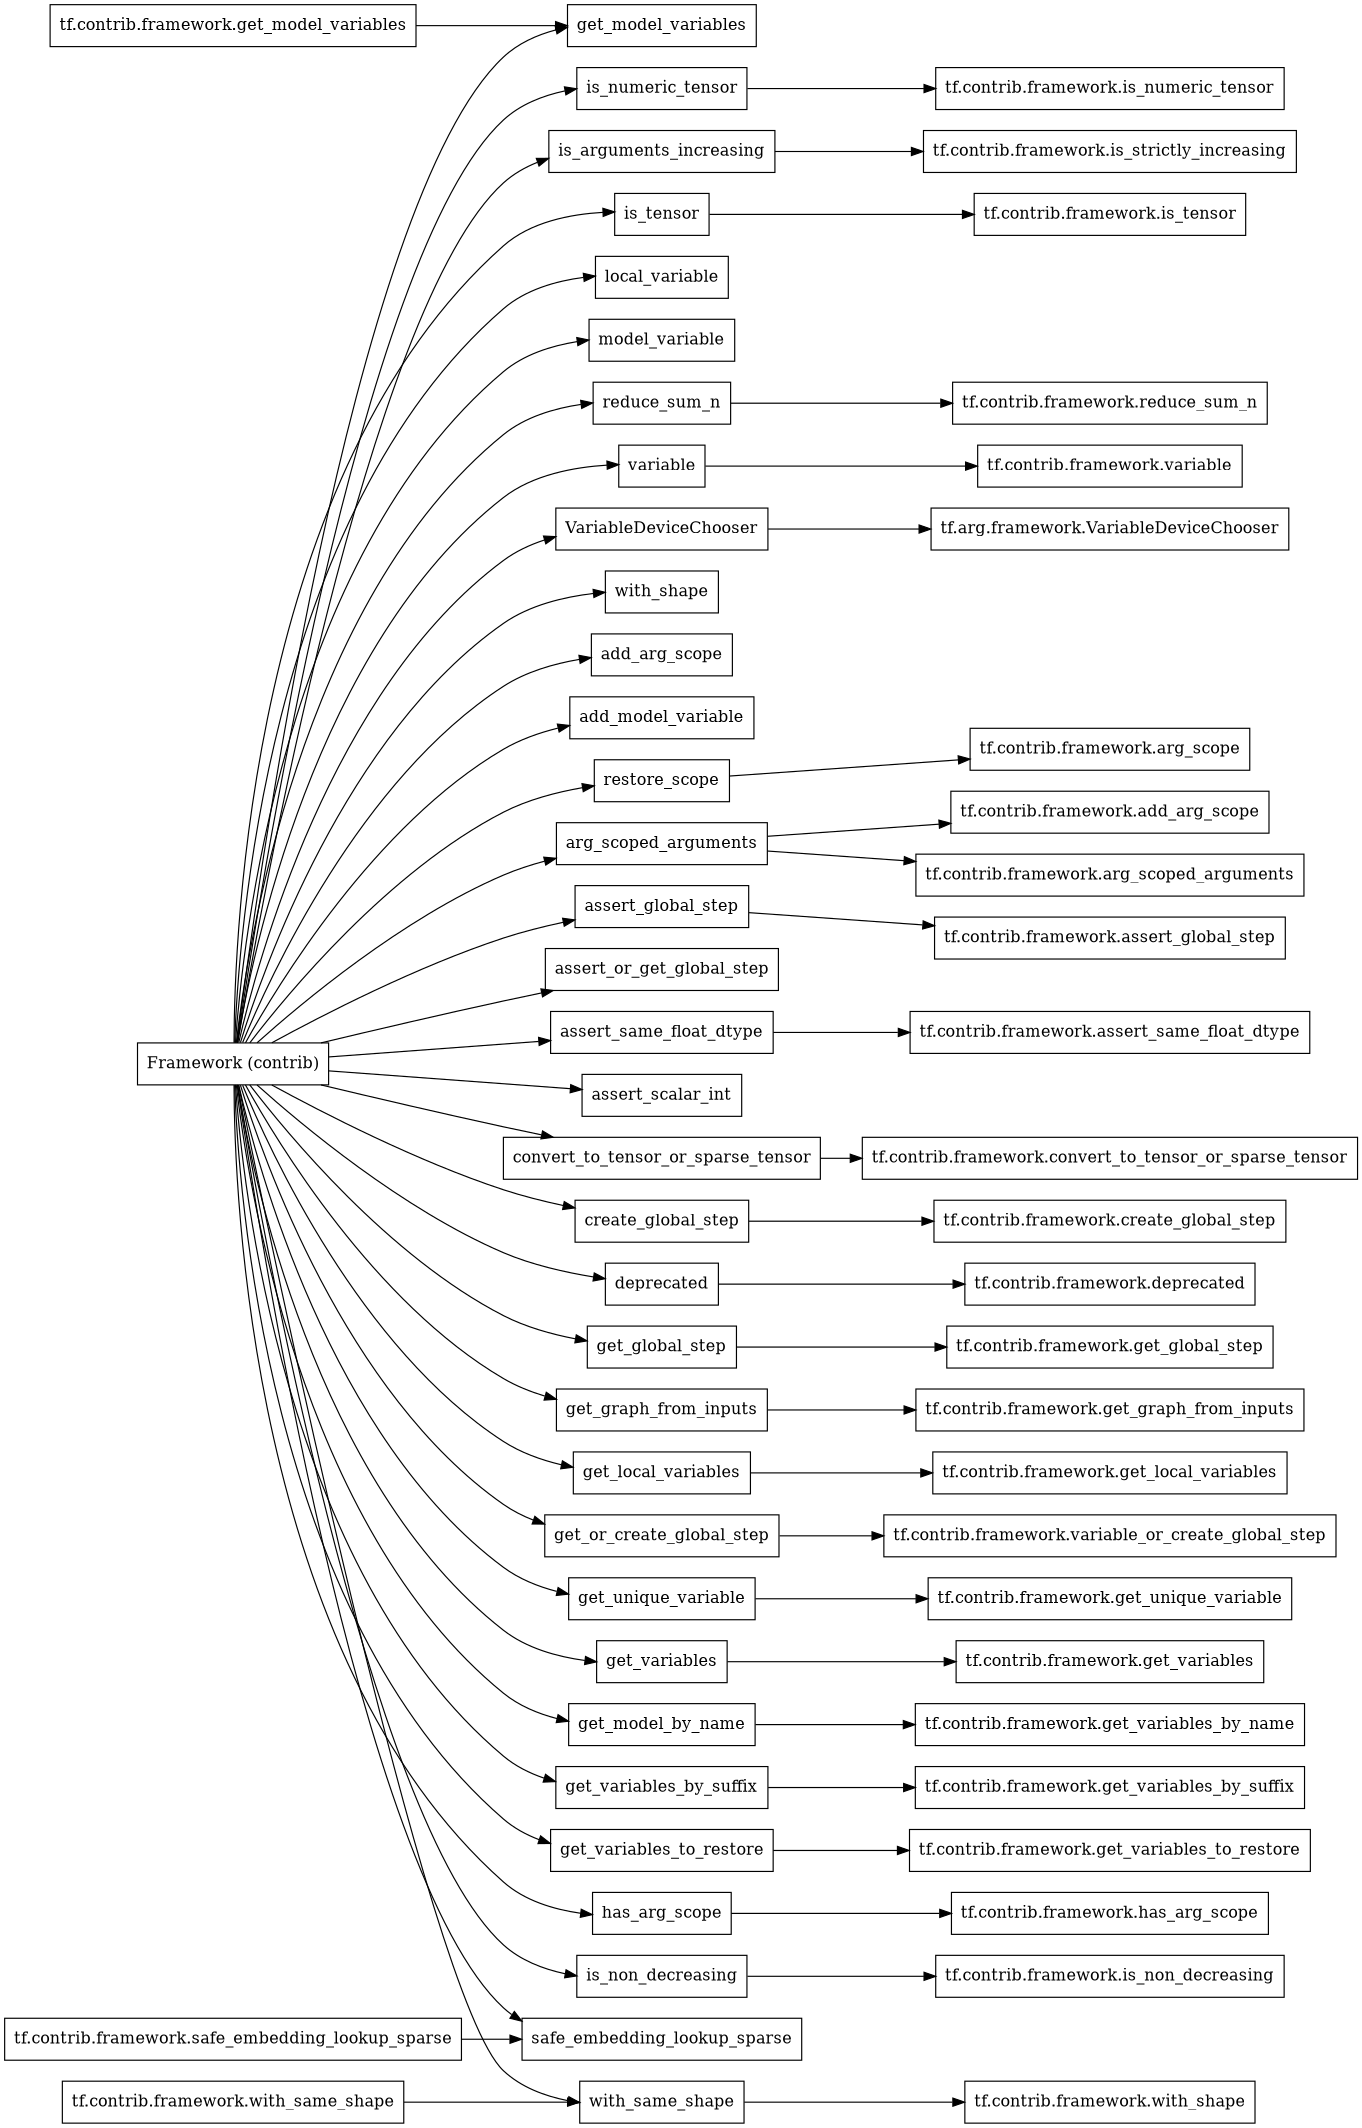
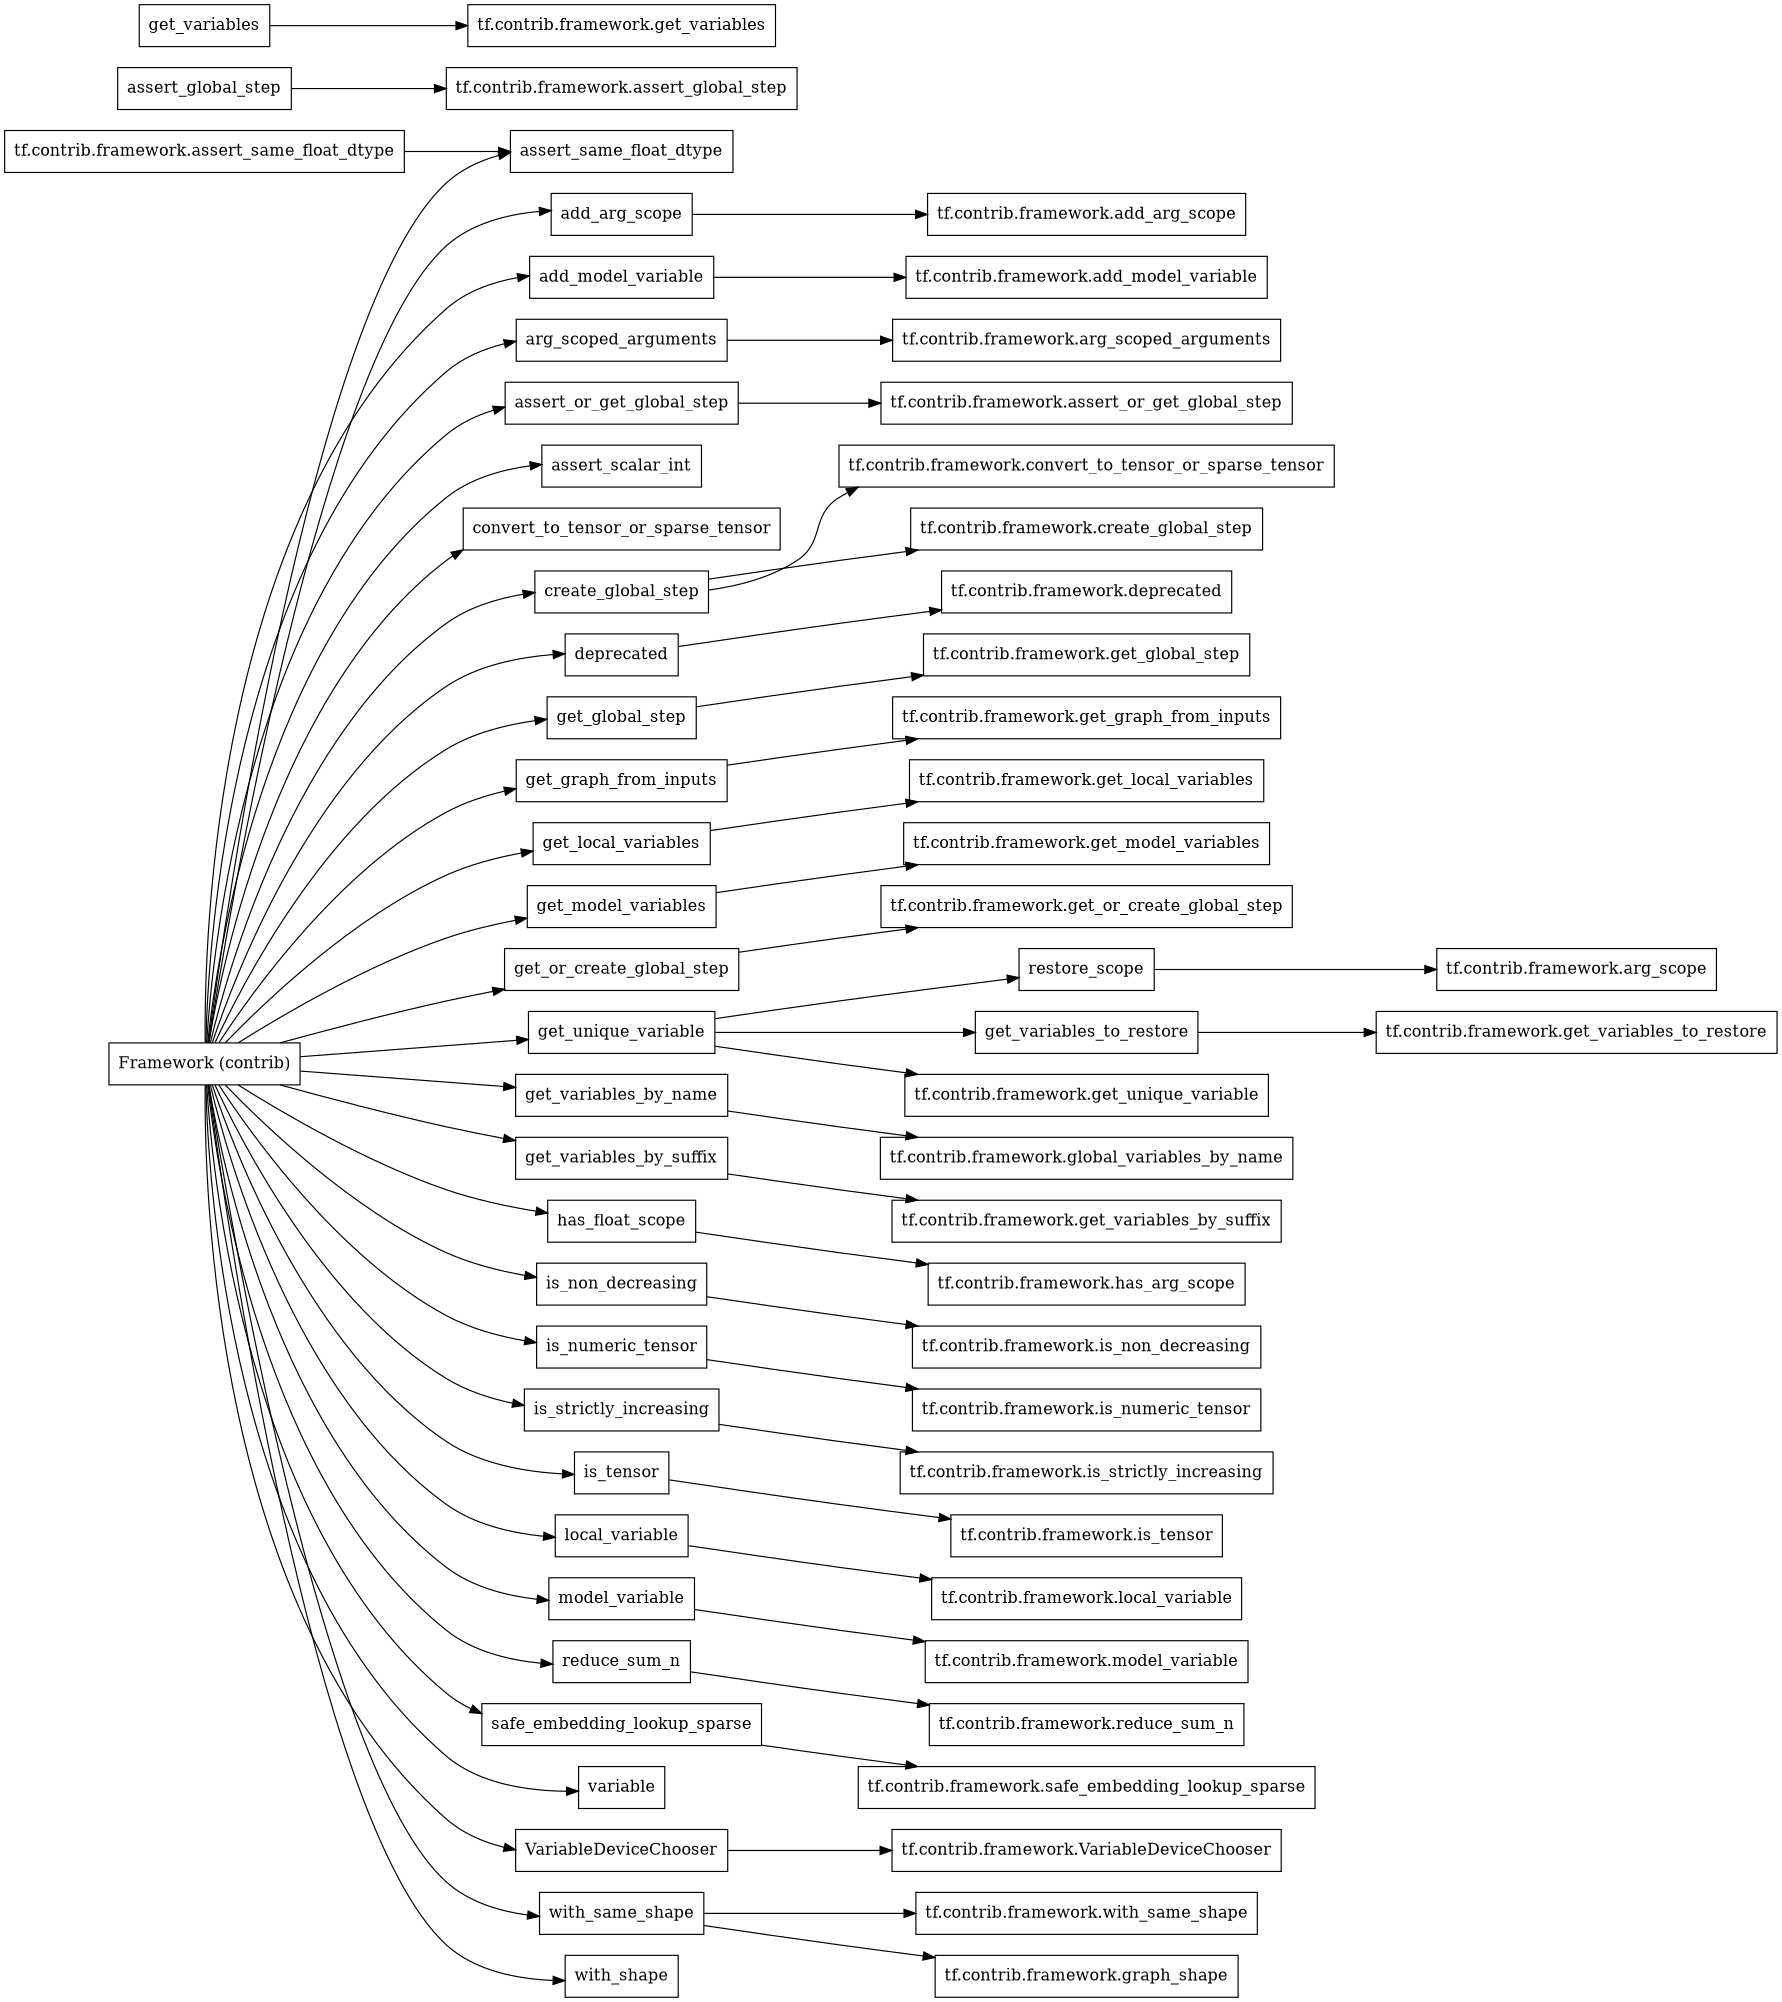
edge "tf.contrib.framework.get_model_variables" -> "get_model_variables": reversed
node "is_arguments_increasing": label "is_arguments_increasing" -> "is_strictly_increasing"
node "tf.contrib.framework.add_model_variable": added
node "tf.contrib.framework.assert_or_get_global_step": added
node "tf.contrib.framework.variable": removed
node "tf.arg.framework.VariableDeviceChooser": label "tf.arg.framework.VariableDeviceChooser" -> "tf.contrib.framework.VariableDeviceChooser"
edge "arg_scoped_arguments" -> "tf.contrib.framework.add_arg_scope": now "add_arg_scope" -> "tf.contrib.framework.add_arg_scope"
edge "Framework (contrib)" -> "restore_scope": now "get_unique_variable" -> "restore_scope"
edge "Framework (contrib)" -> "assert_global_step": removed
edge "assert_same_float_dtype" -> "tf.contrib.framework.assert_same_float_dtype": reversed
edge "convert_to_tensor_or_sparse_tensor" -> "tf.contrib.framework.convert_to_tensor_or_sparse_tensor": now "create_global_step" -> "tf.contrib.framework.convert_to_tensor_or_sparse_tensor"
edge "Framework (contrib)" -> "get_variables": removed
edge "Framework (contrib)" -> "get_variables_to_restore": now "get_unique_variable" -> "get_variables_to_restore"
node "tf.contrib.framework.variable_or_create_global_step": label "tf.contrib.framework.variable_or_create_global_step" -> "tf.contrib.framework.get_or_create_global_step"
node "tf.contrib.framework.local_variable": added
node "tf.contrib.framework.model_variable": added
node "get_model_by_name": label "get_model_by_name" -> "get_variables_by_name"
node "tf.contrib.framework.get_variables_by_name": label "tf.contrib.framework.get_variables_by_name" -> "tf.contrib.framework.global_variables_by_name"
node "has_arg_scope": label "has_arg_scope" -> "has_float_scope"
edge "tf.contrib.framework.safe_embedding_lookup_sparse" -> "safe_embedding_lookup_sparse": reversed
edge "tf.contrib.framework.with_same_shape" -> "with_same_shape": reversed
node "tf.contrib.framework.with_shape": label "tf.contrib.framework.with_shape" -> "tf.contrib.framework.graph_shape"
